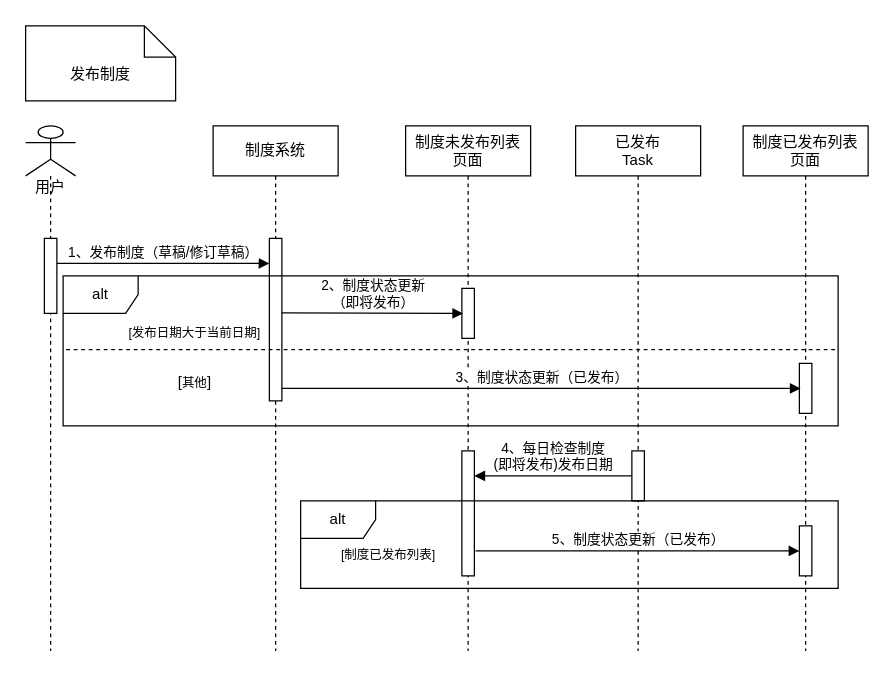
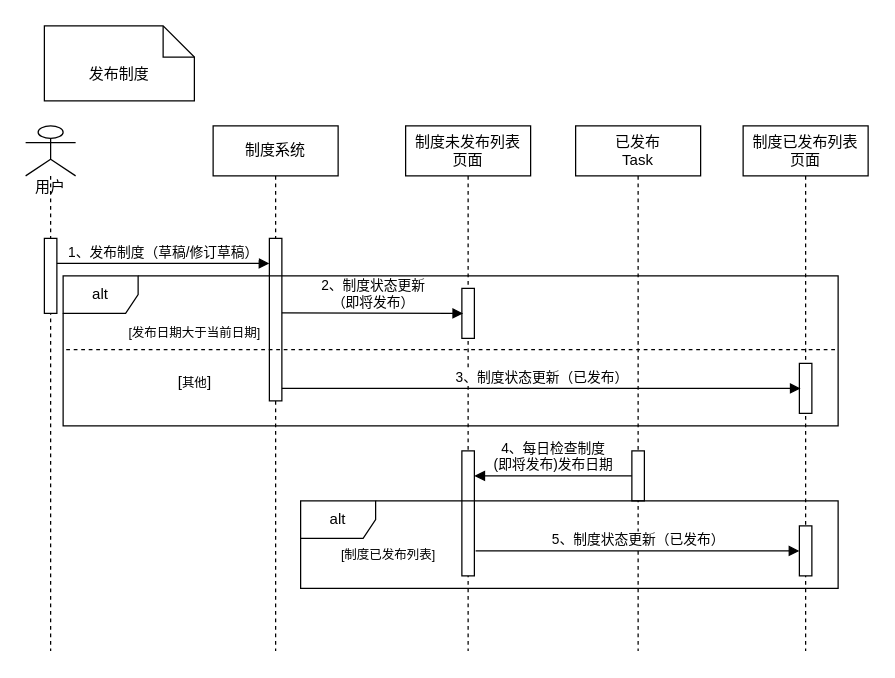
node "发布制度": moved (101, 63) -> (119, 63)
